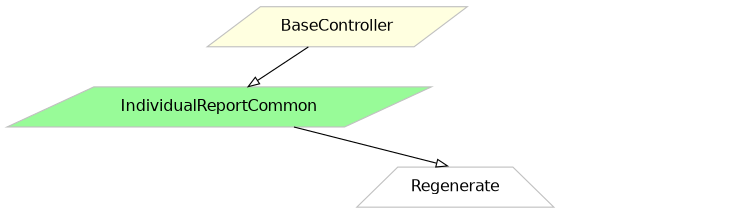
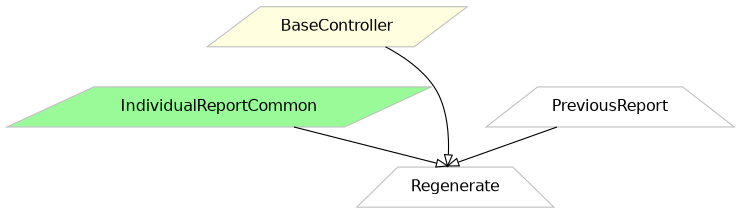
edge "BaseController" -> "IndividualReportCommon": now "BaseController" -> "Regenerate"
node "PreviousReport": added
